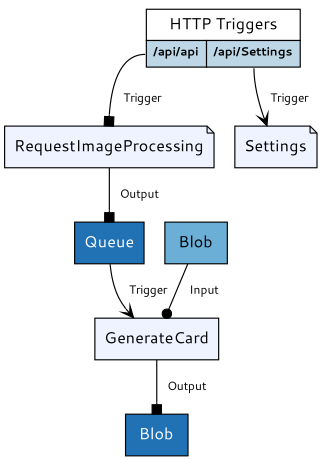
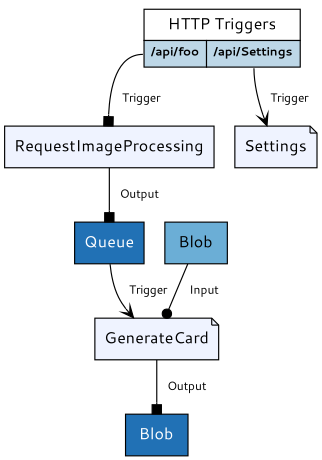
node "HTTP Triggers": text "/api/api" -> "/api/foo"
node "RequestImageProcessing": shape note -> box
node "GenerateCard": shape box -> note
